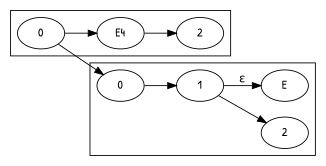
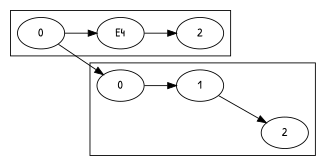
node "E": removed
